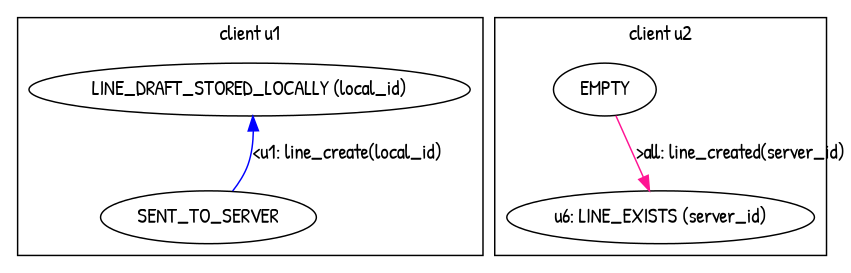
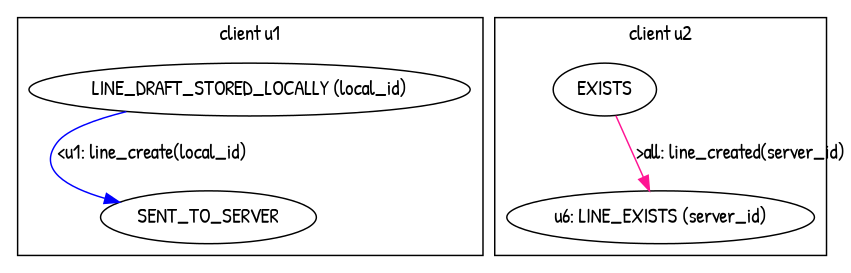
node "EMPTY": label "EMPTY" -> "EXISTS"
edge "SENT_TO_SERVER" -> "LINE_DRAFT_STORED_LOCALLY (local_id)": reversed
